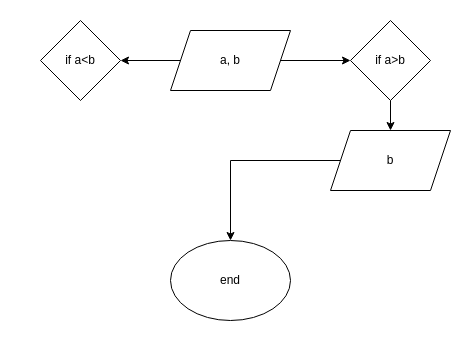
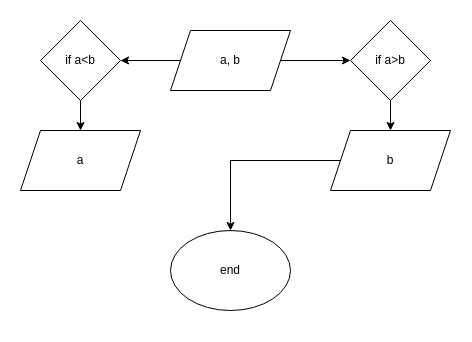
edge "if a<b" -> "a": added
node "a": added
node "end": moved (231, 281) -> (231, 271)
